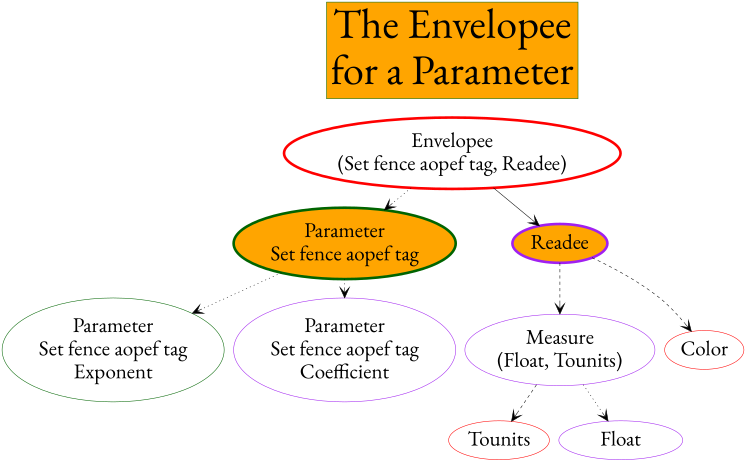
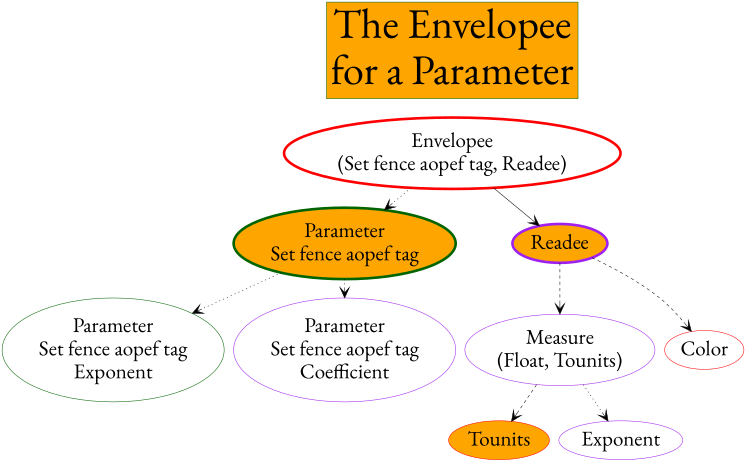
node "Tounits": fillcolor white -> orange
node "Float": label "Float" -> "Exponent"
